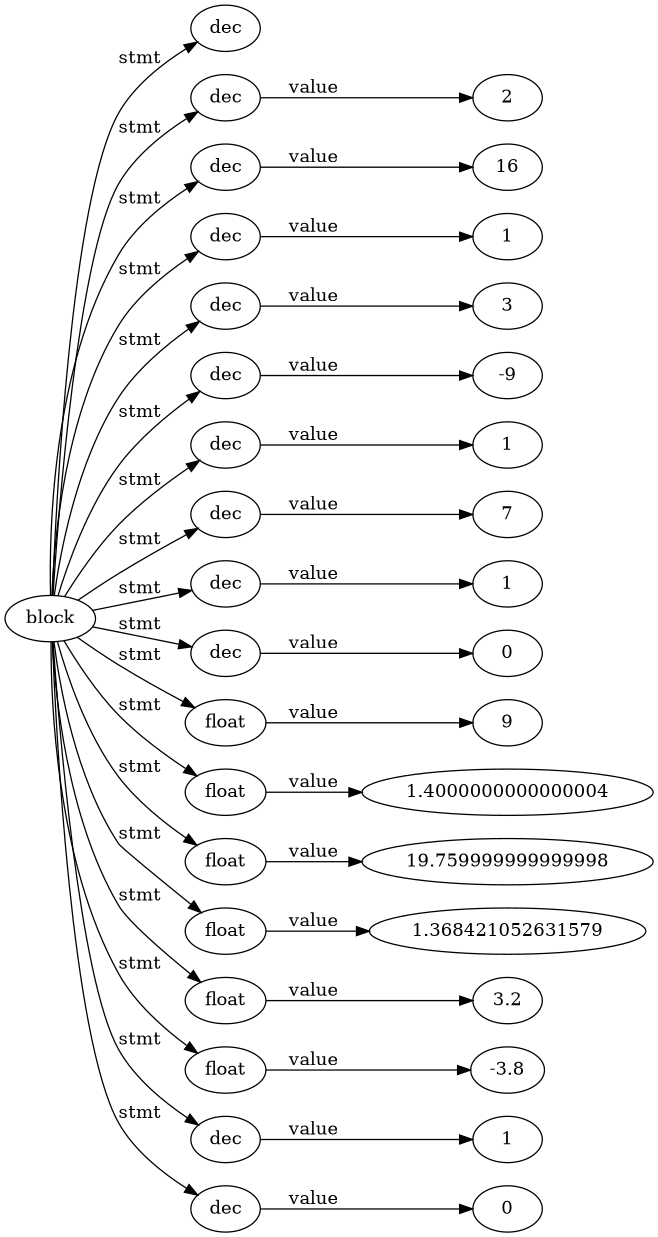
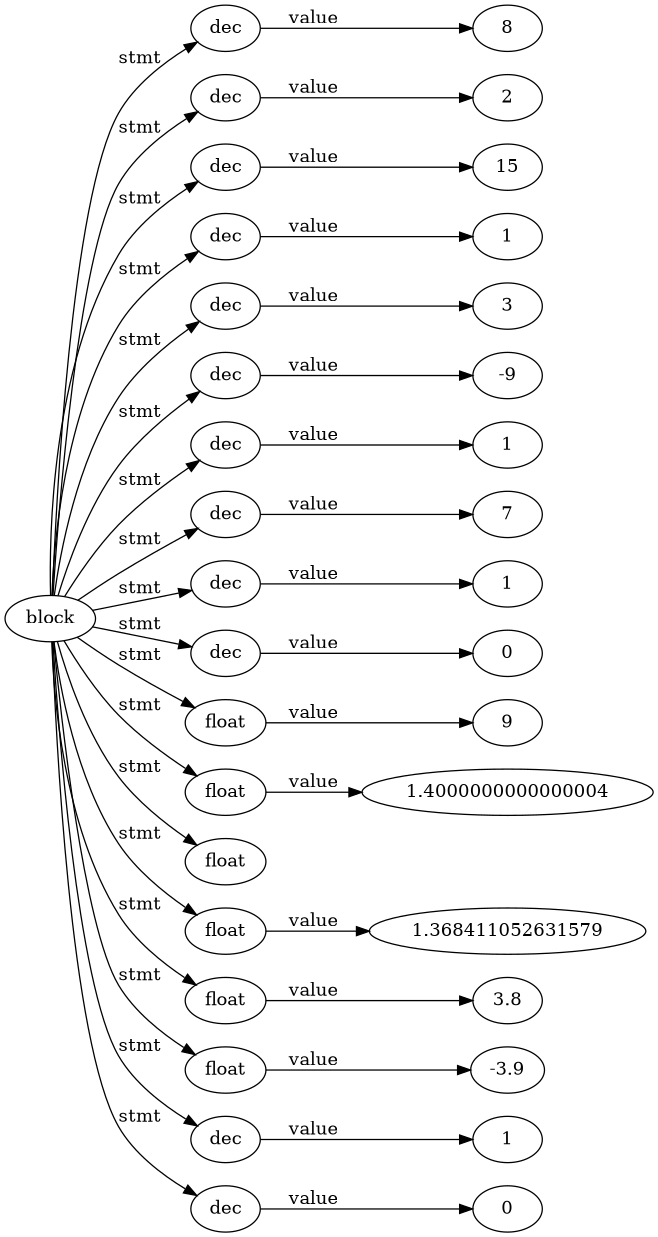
node "8": added
node "16": label "16" -> "15"
node "19.759999999999998": removed
node "1.368421052631579": label "1.368421052631579" -> "1.368411052631579"
node "3.2": label "3.2" -> "3.8"
node "-3.8": label "-3.8" -> "-3.9"
